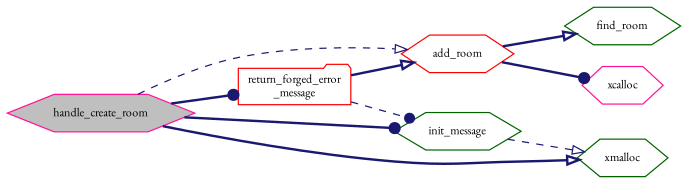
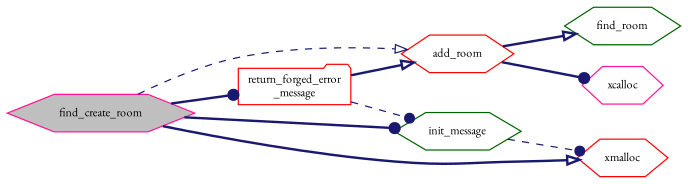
node "handle_create_room": label "handle_create_room" -> "find_create_room"
edge "init_message" -> "xmalloc": arrowhead onormal -> dot
node "xmalloc": color darkgreen -> red
